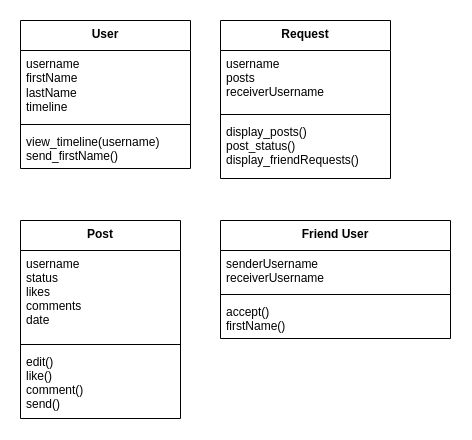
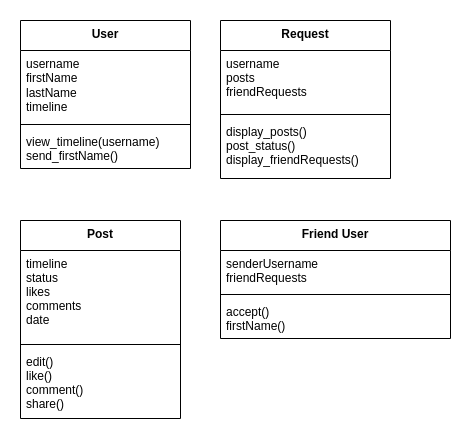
node "username posts receiverUsername": label "username posts receiverUsername" -> "username posts friendRequests"
node "username status likes comments date": label "username status likes comments date" -> "timeline status likes comments date"
node "senderUsername receiverUsername": label "senderUsername receiverUsername" -> "senderUsername friendRequests"
node "edit() like() comment() send()": label "edit() like() comment() send()" -> "edit() like() comment() share()"
